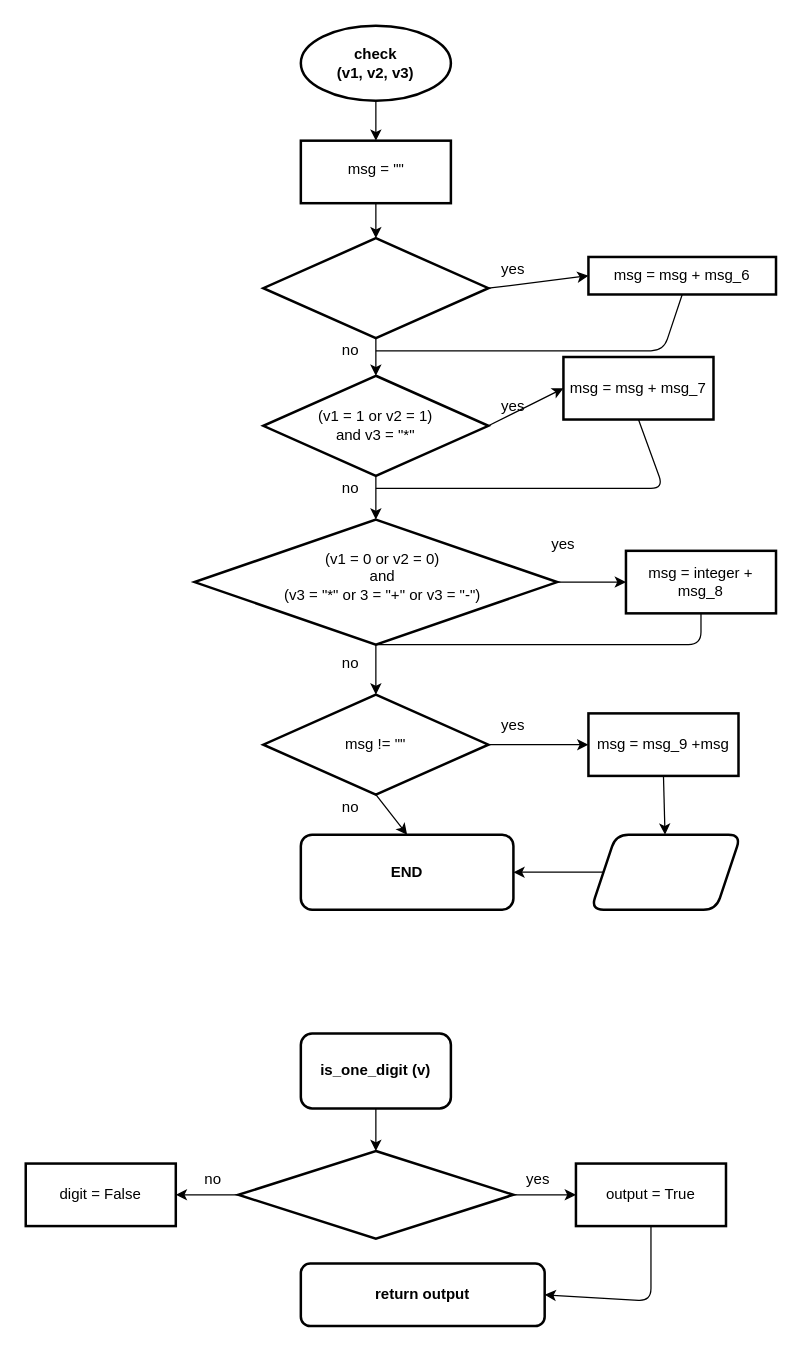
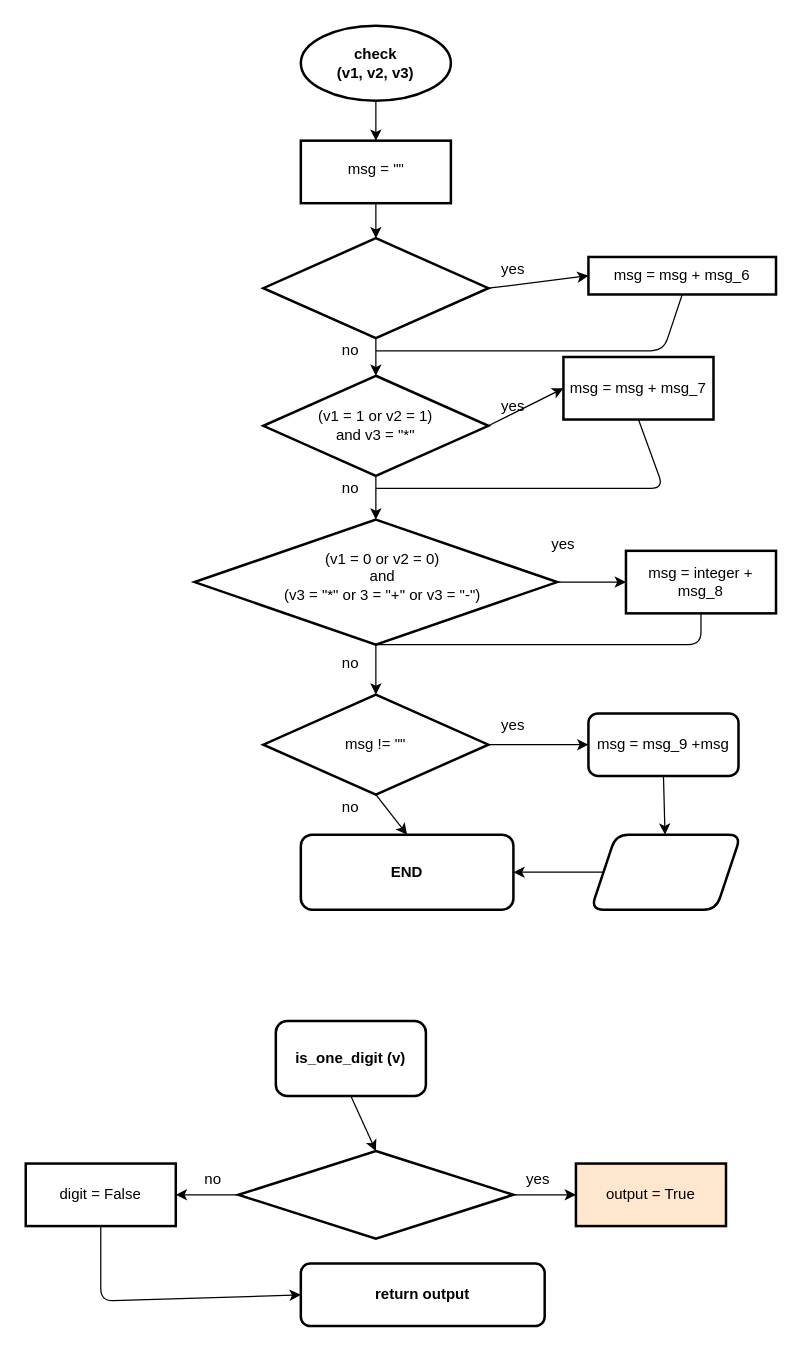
node "msg = msg_9 +msg": shape rectangle -> rounded rectangle
node "is_one_digit (v)": moved (376, 1071) -> (351, 1058)
node "output = True": fillcolor #ffffff -> #ffe6cc
edge "digit = False" -> "return output": added
edge "output = True" -> "return output": removed
